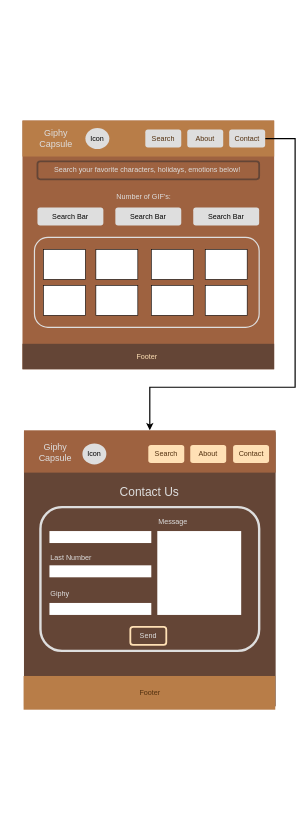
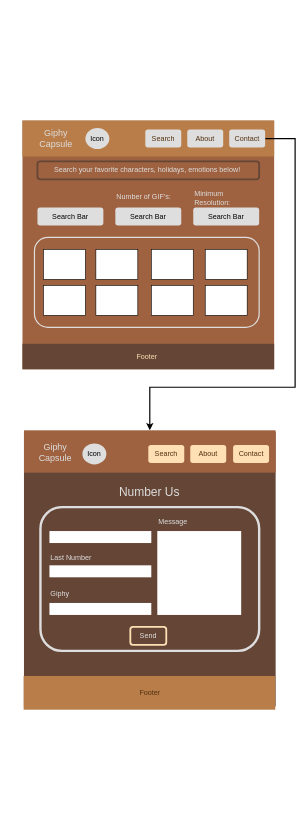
node "Minimum Resolution:": added
node "Contact Us": label "Contact Us" -> "Number Us"
